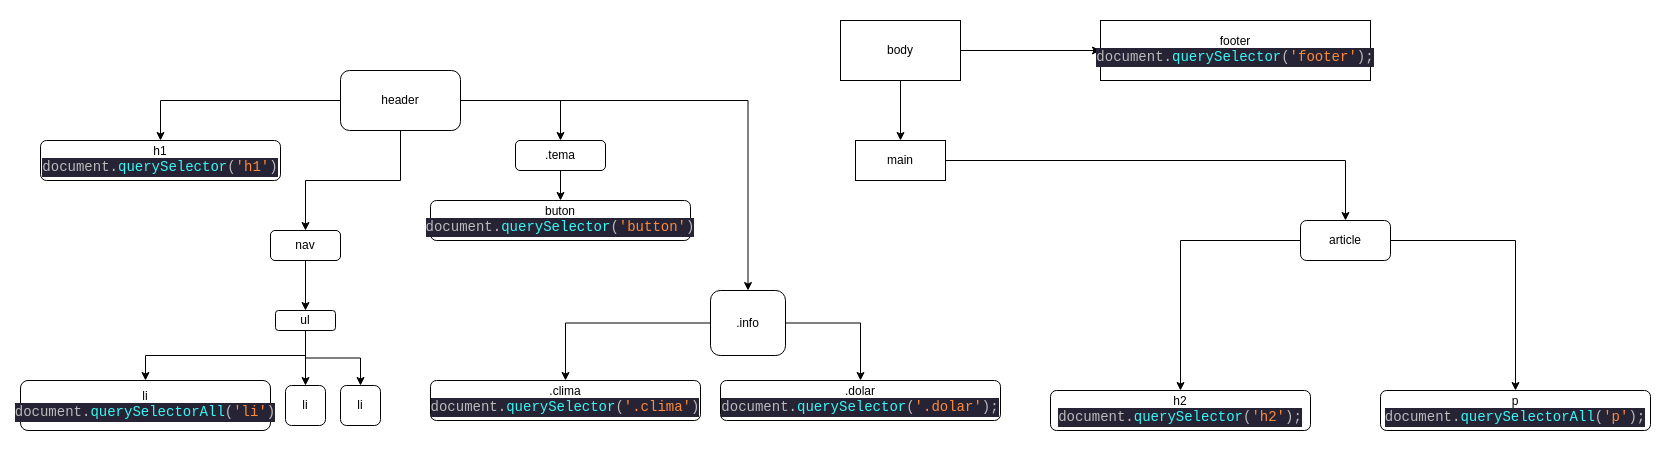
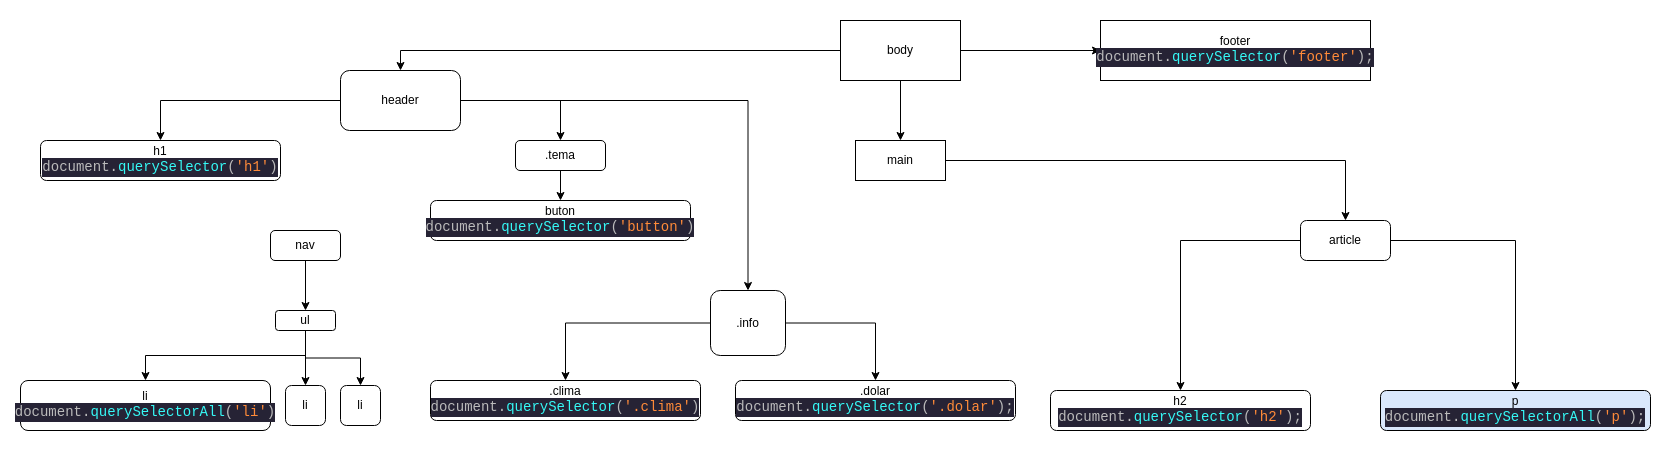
edge "body" -> "header": added
edge "header" -> "nav": removed
node ".dolar document.querySelector('.dolar');": moved (861, 401) -> (876, 401)
node "p document.querySelectorAll('p');": fillcolor #ffffff -> #dae8fc
